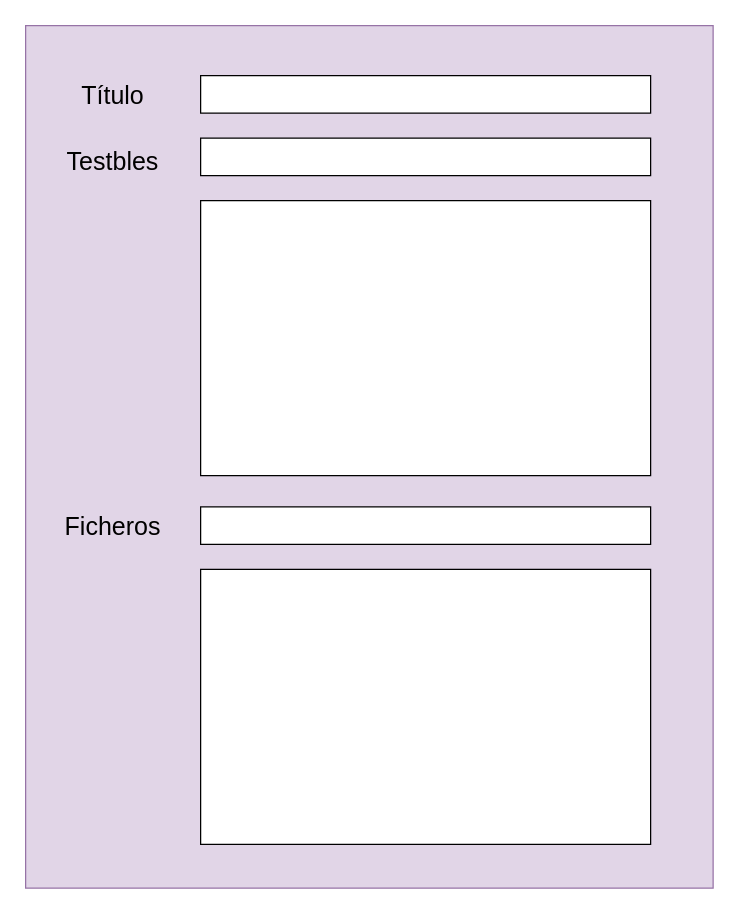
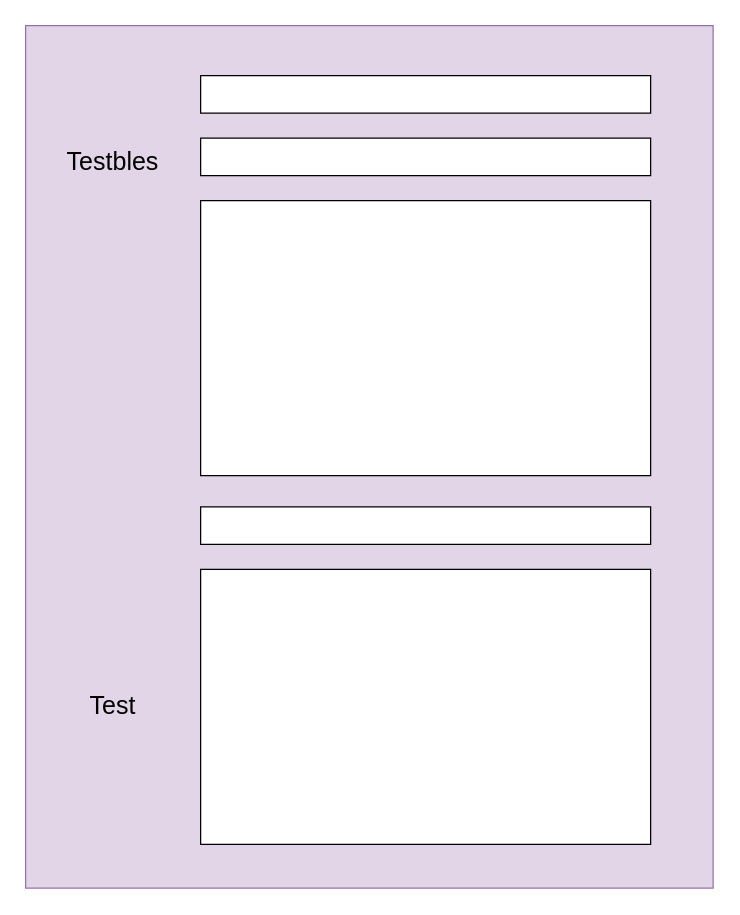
node "Título": removed
node "Ficheros": removed
node "Test": added
